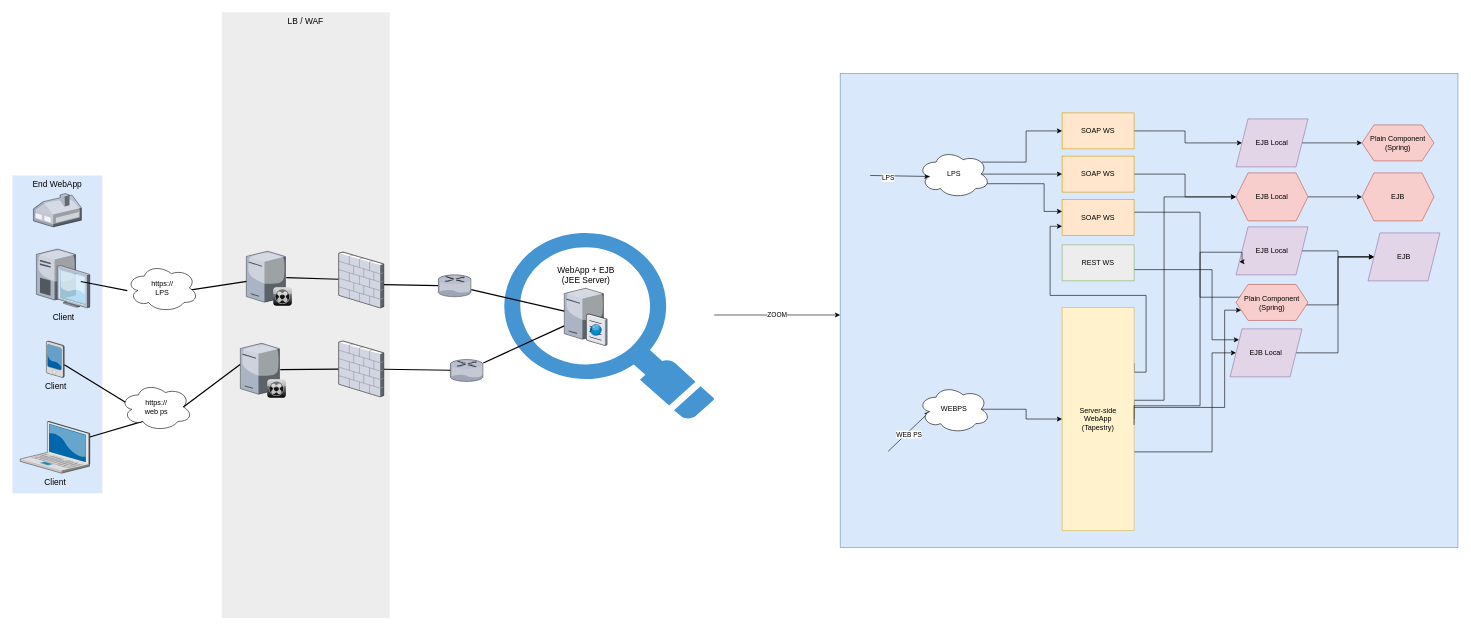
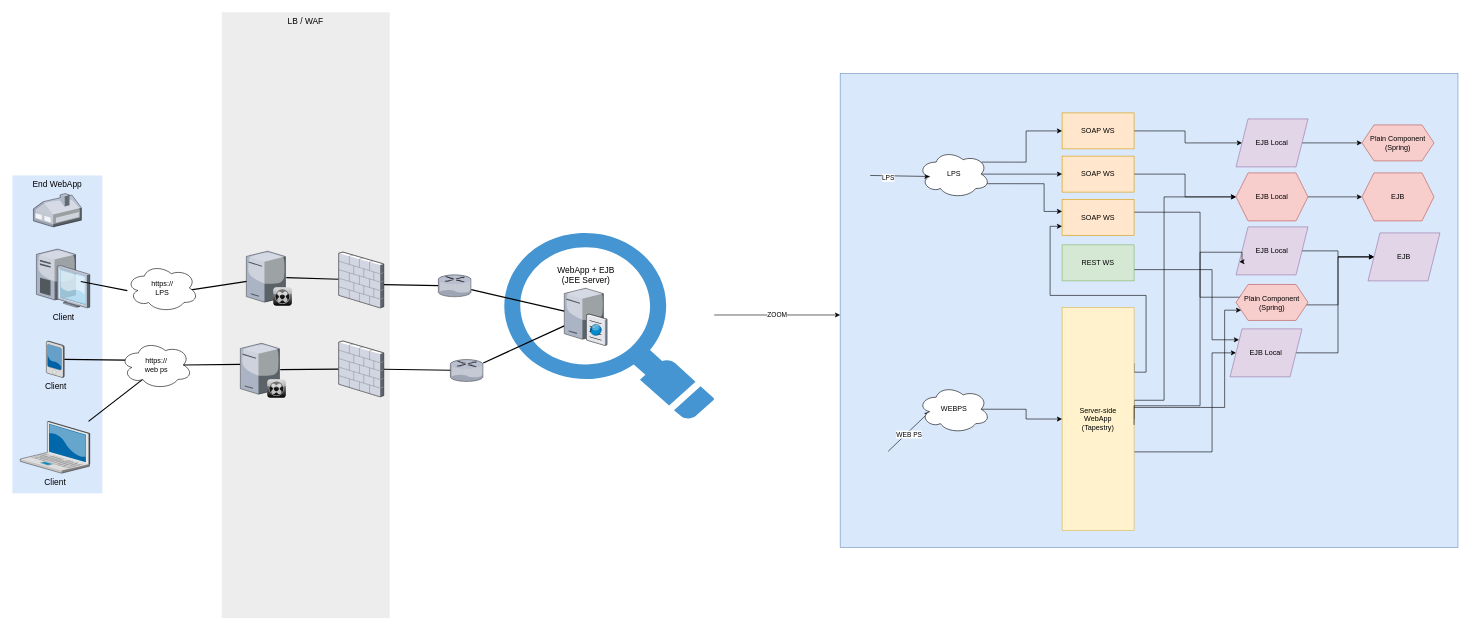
node "REST WS": fillcolor #ededed -> #d5e8d4
node "https:// web ps": moved (156, 407) -> (156, 365)
